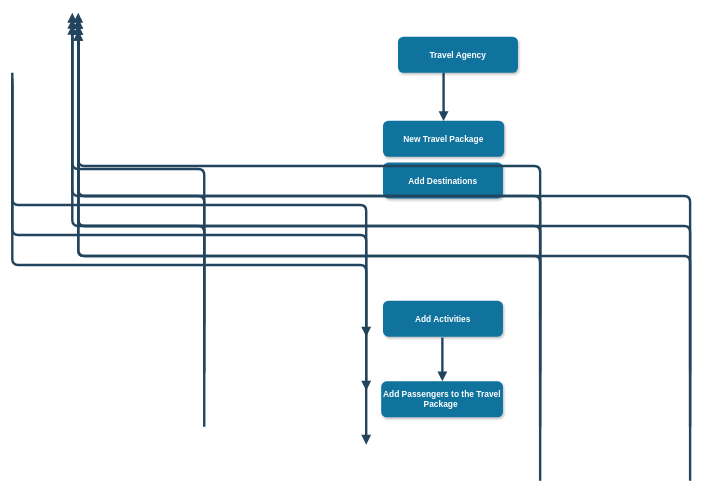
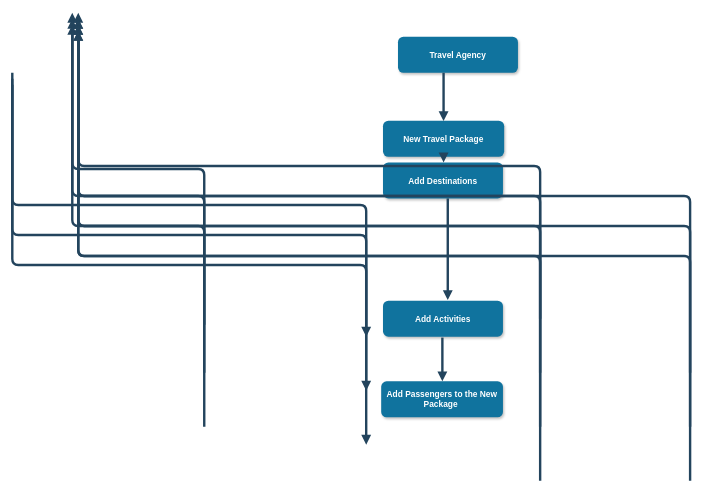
edge "New Travel Package" -> "Add Destinations": added
edge "Add Destinations" -> "Add Activities": added
node "Add Passengers to the Travel Package": label "Add Passengers to the Travel Package" -> "Add Passengers to the New Package"
